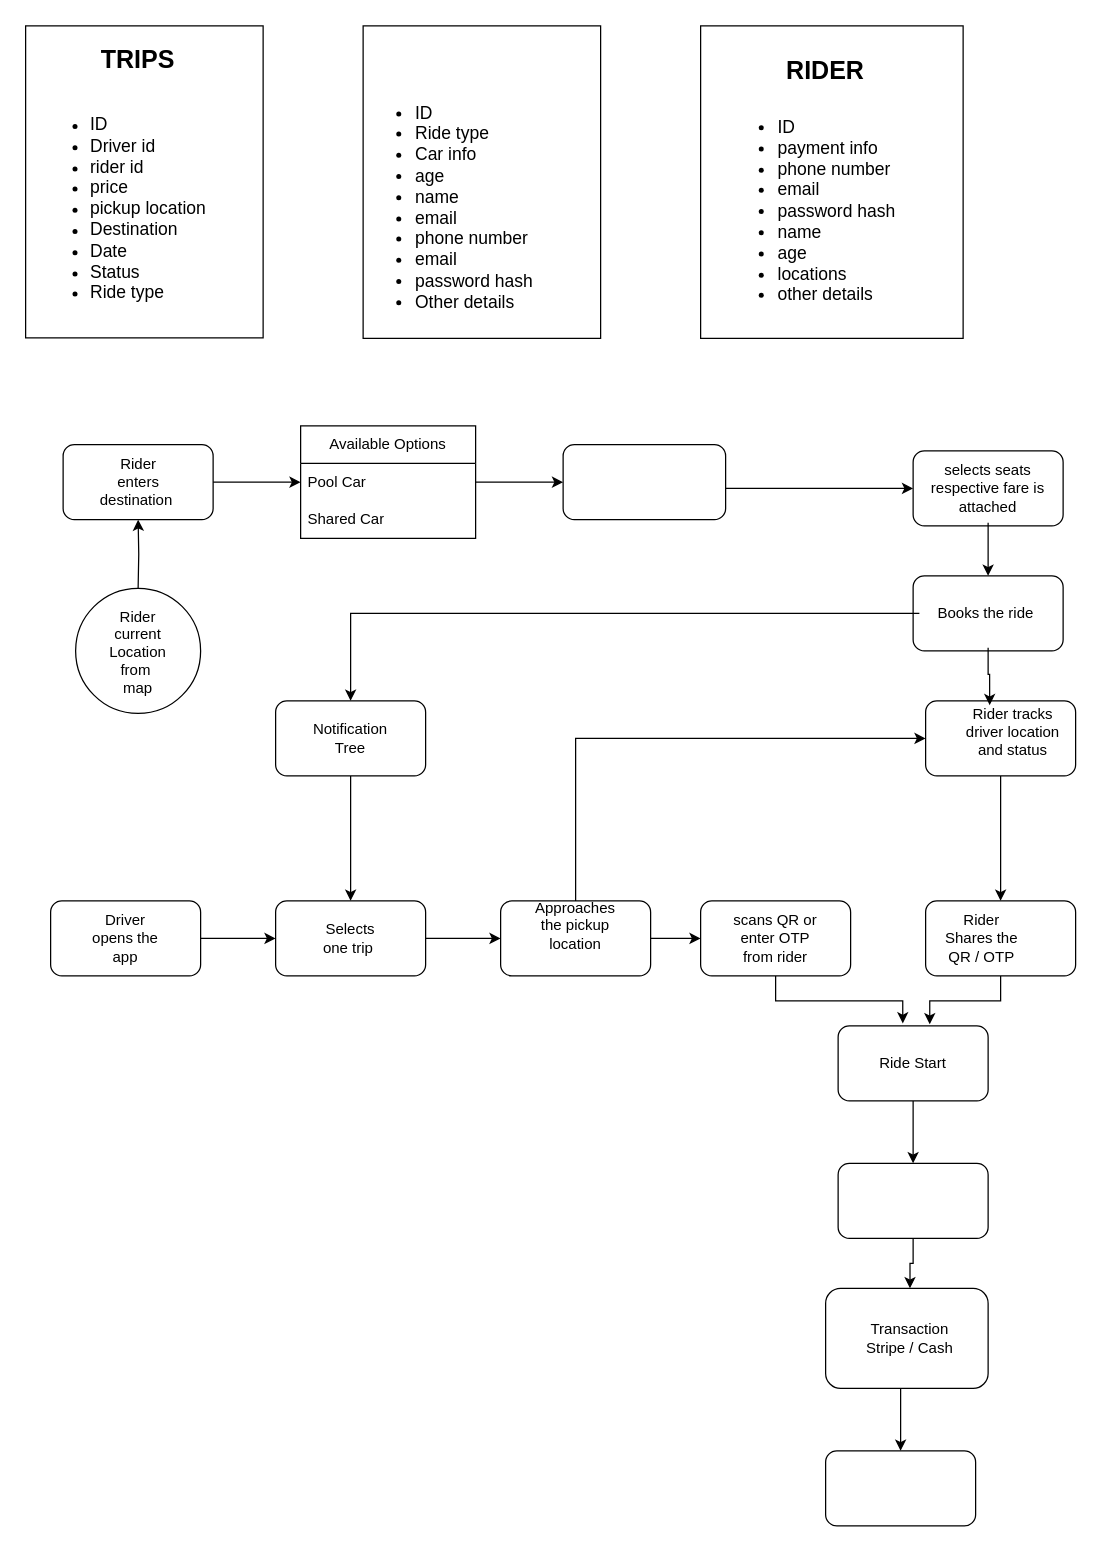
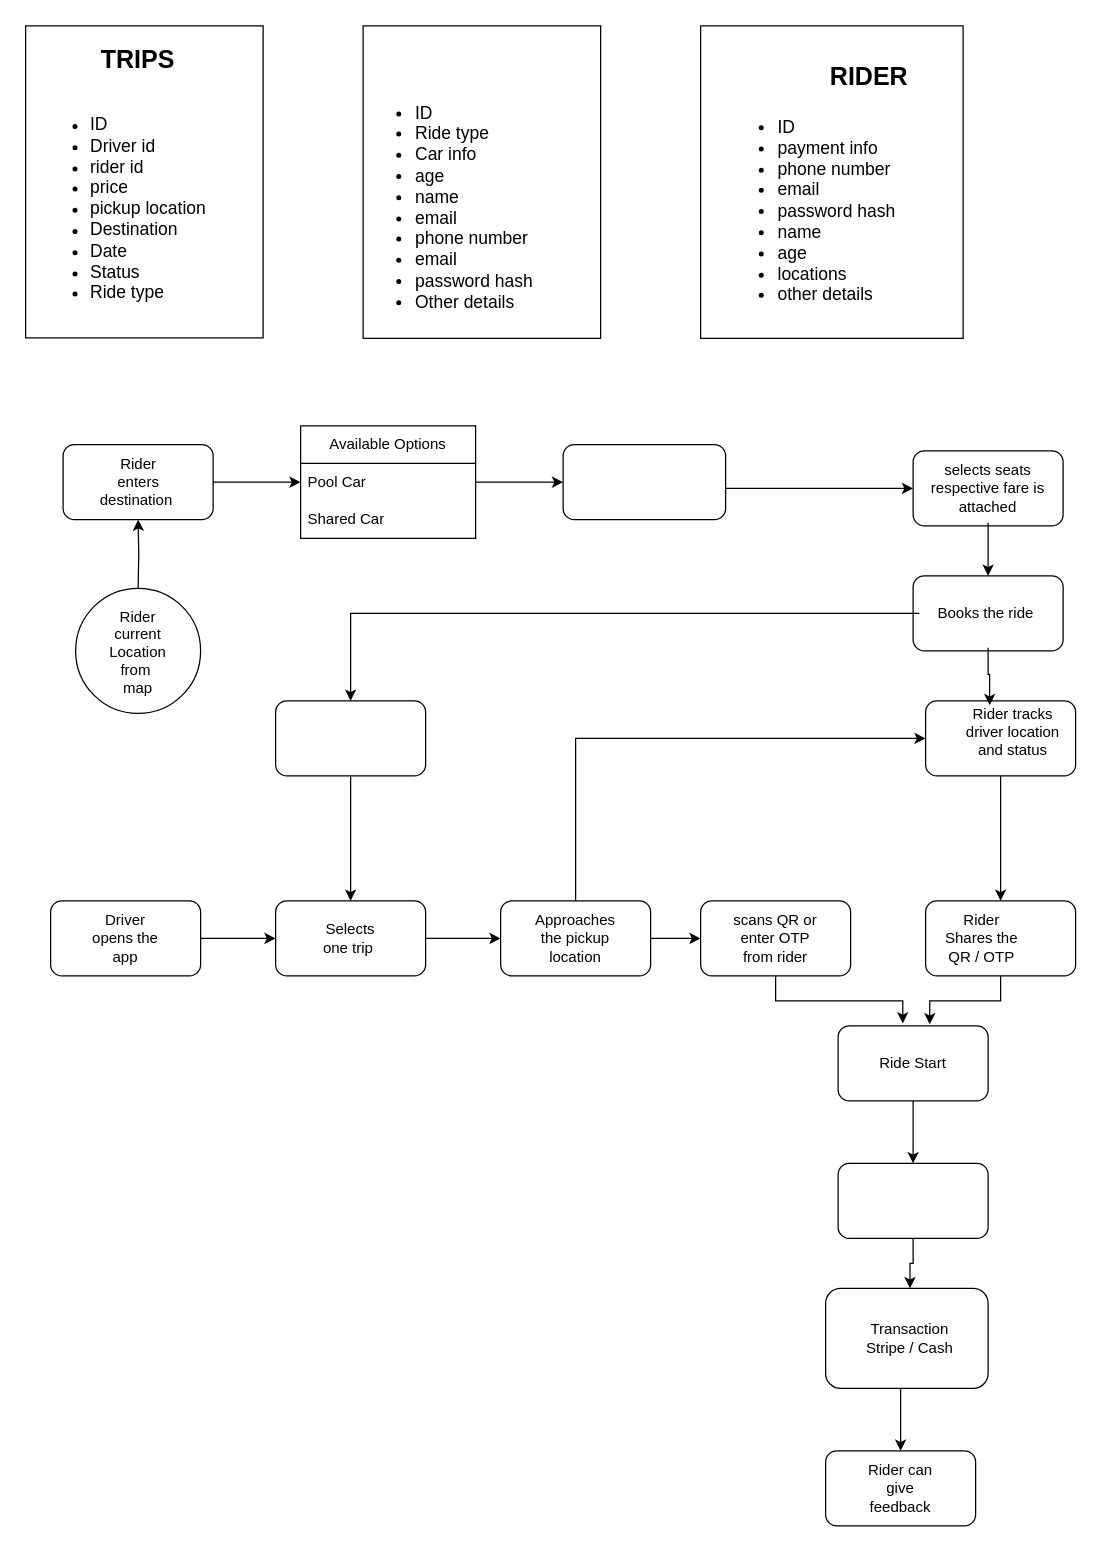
node "RIDER": moved (826, 69) -> (869, 76)
node "Notification Tree": removed
node "Approaches the pickup location": moved (576, 926) -> (576, 938)
node "Rider can give feedback": added
